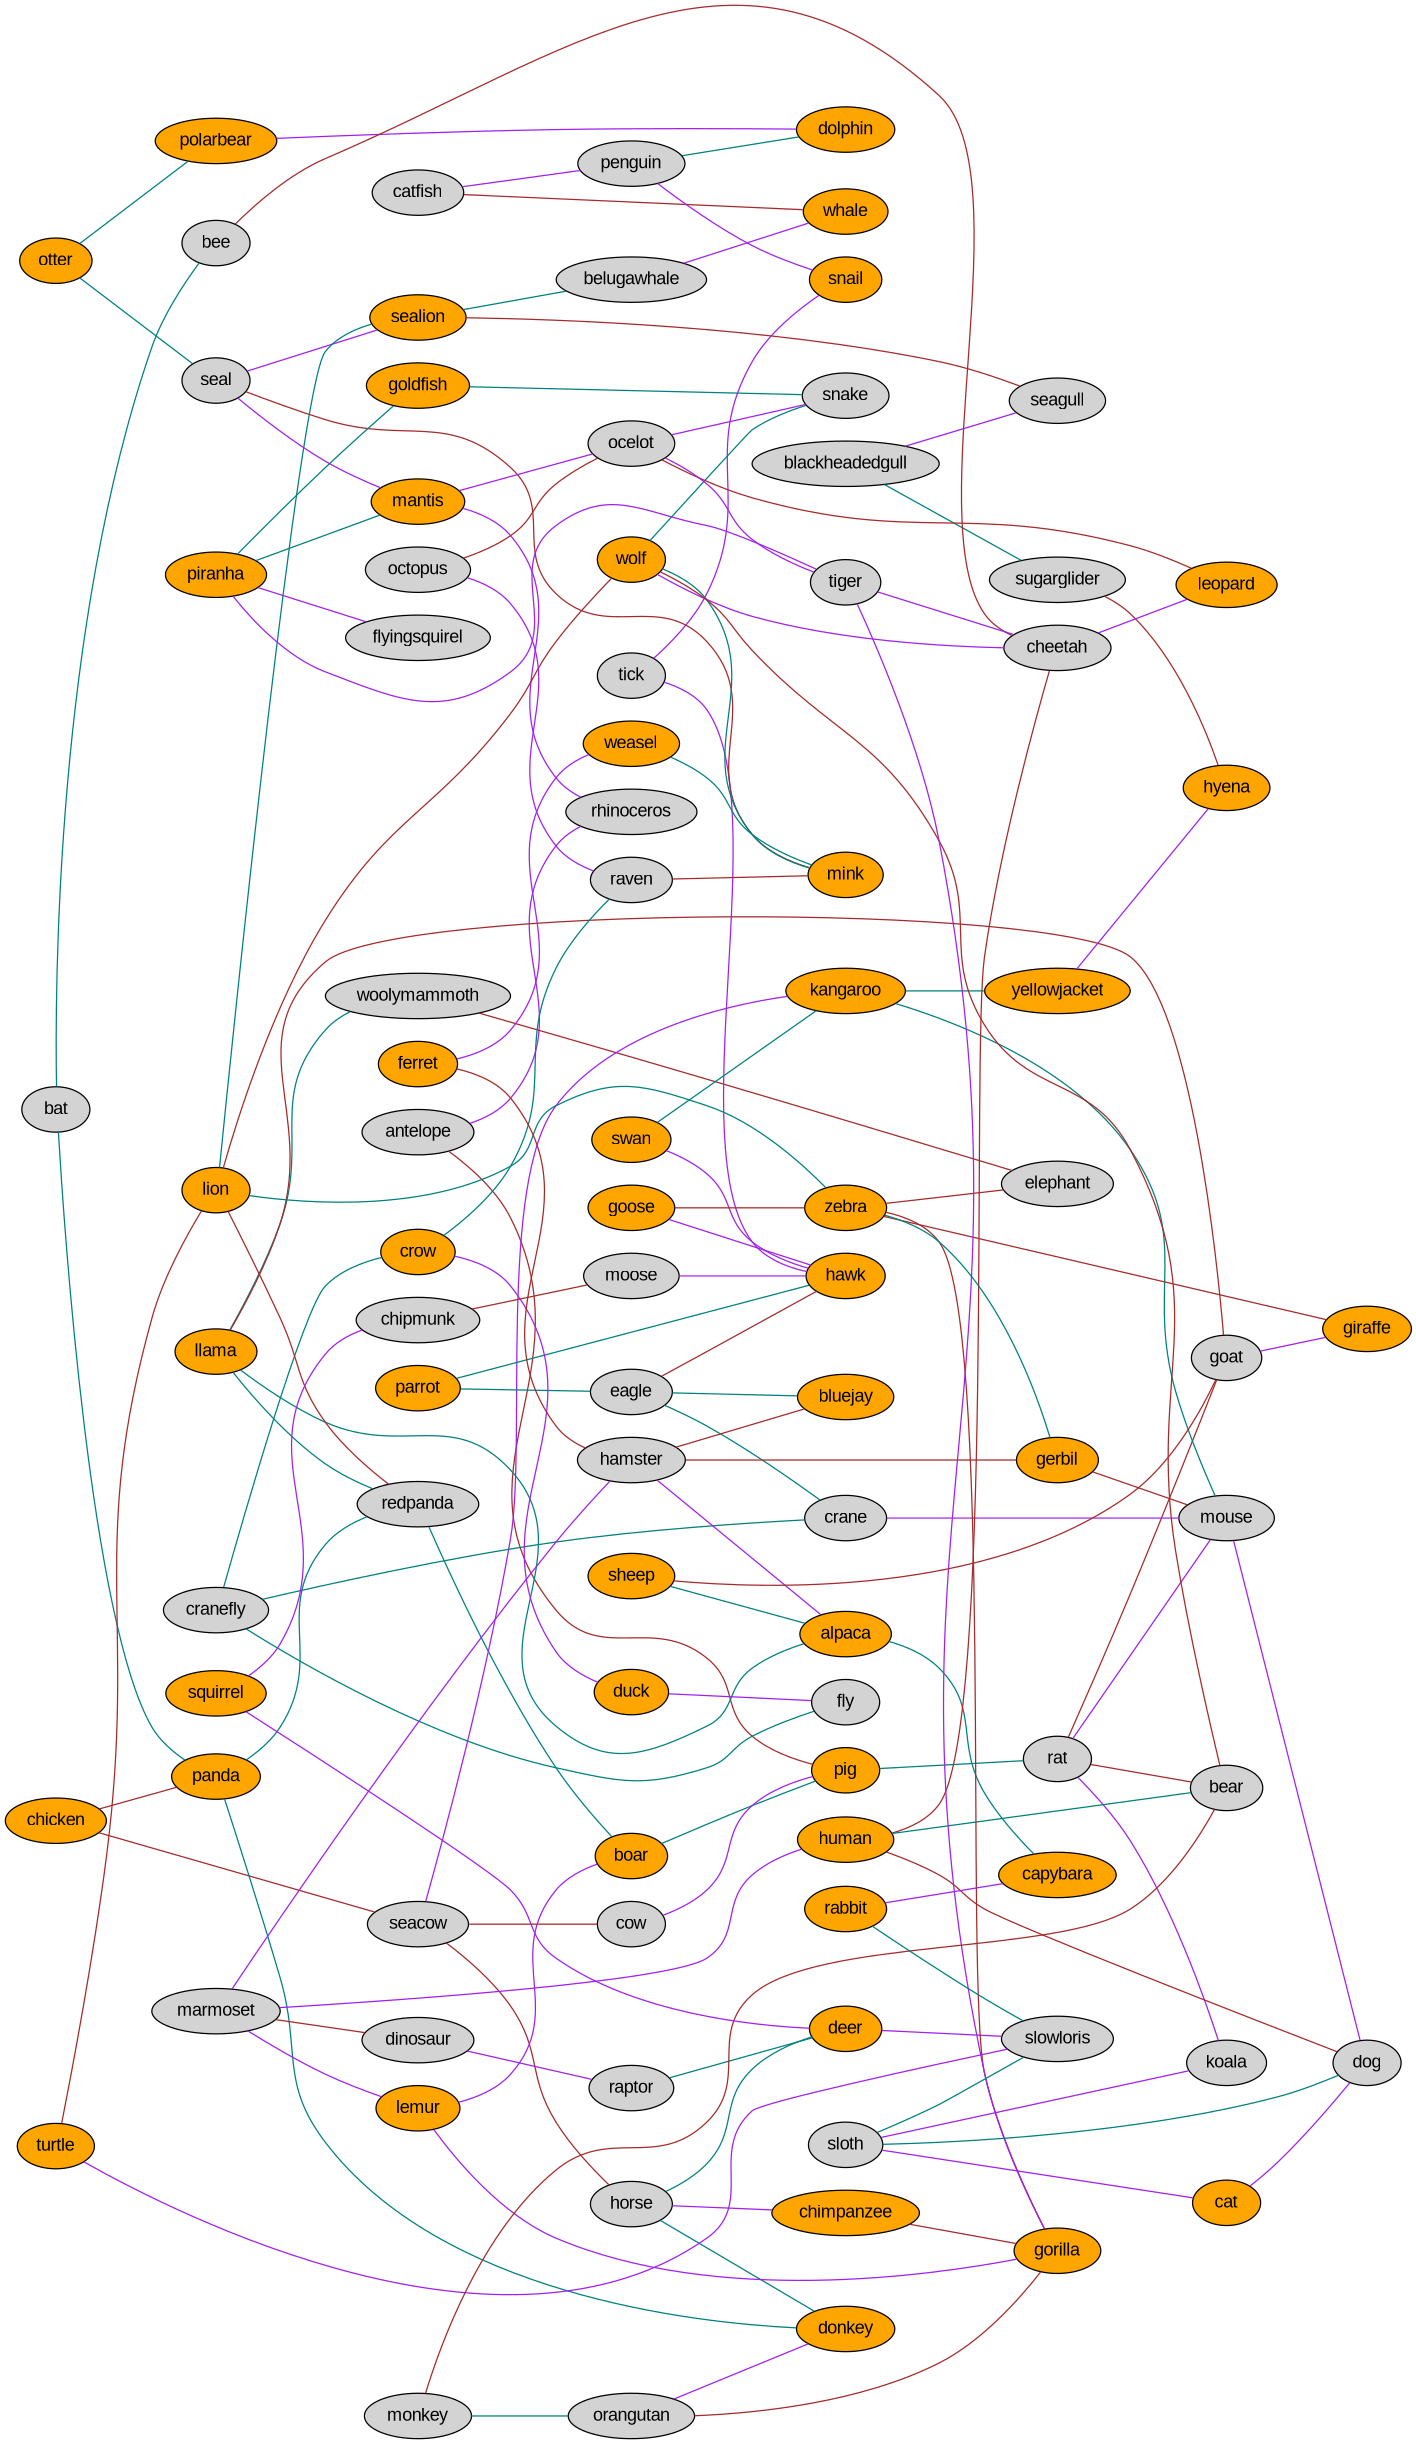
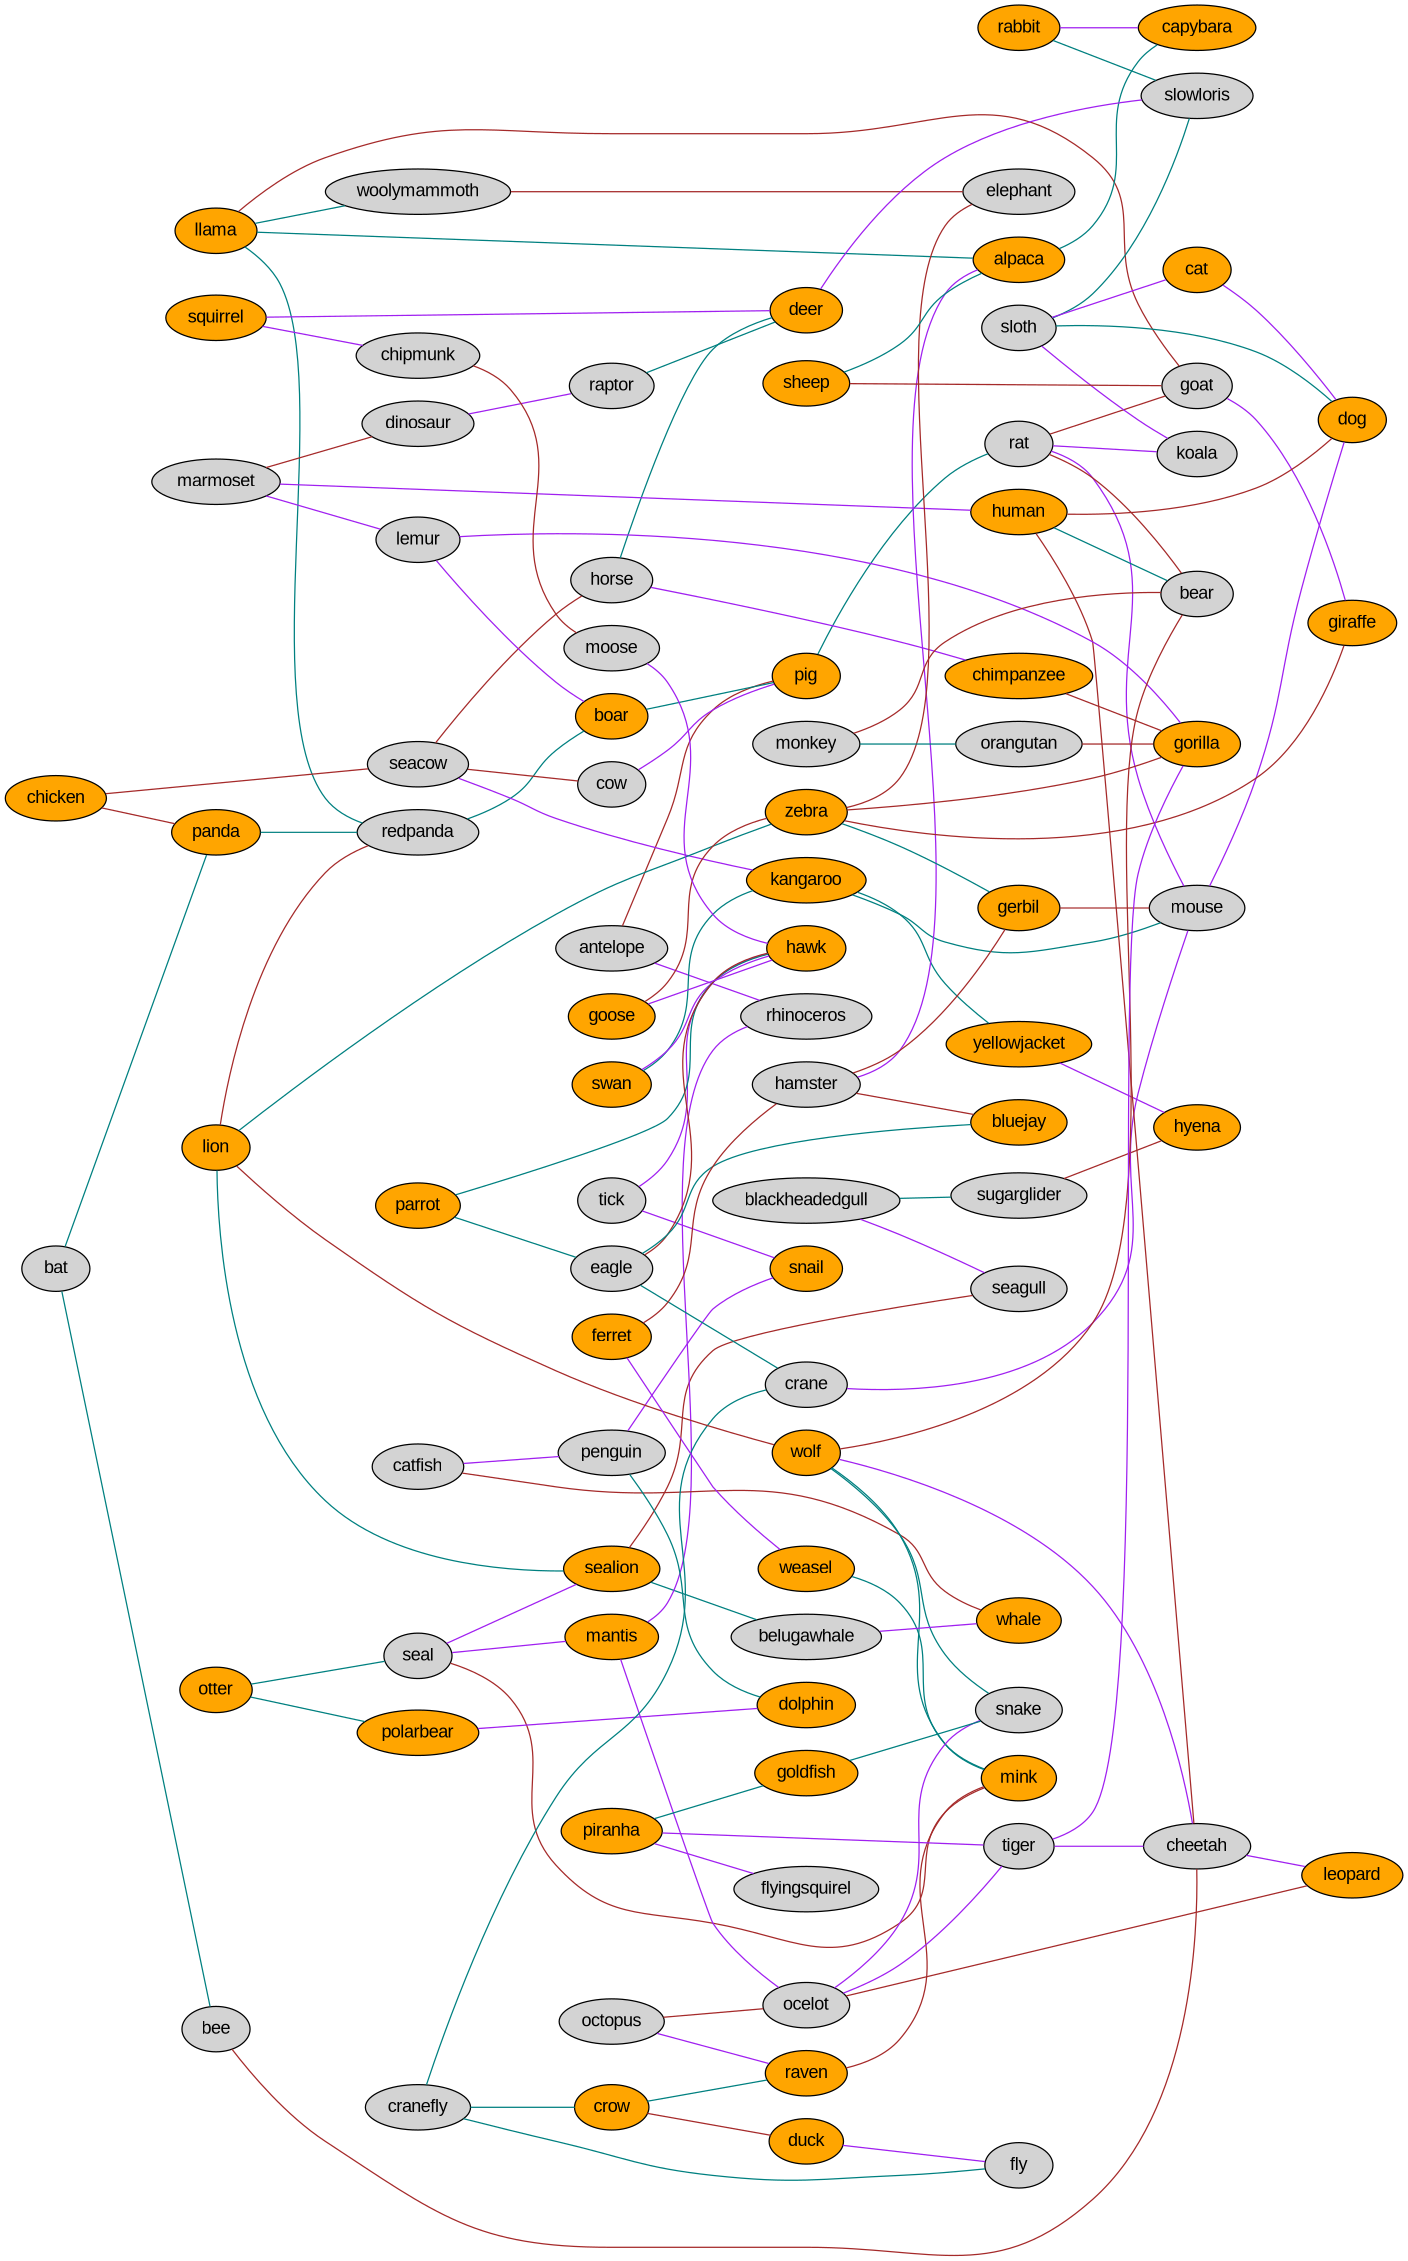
edge "mantis" -- "piranha": removed
node "raven": fillcolor lightgrey -> orange
edge "crow" -- "duck": color purple -> brown
edge "hamster" -- "marmoset": removed
node "dog": fillcolor lightgrey -> orange
node "lemur": fillcolor orange -> lightgrey
node "turtle": removed
node "donkey": removed
